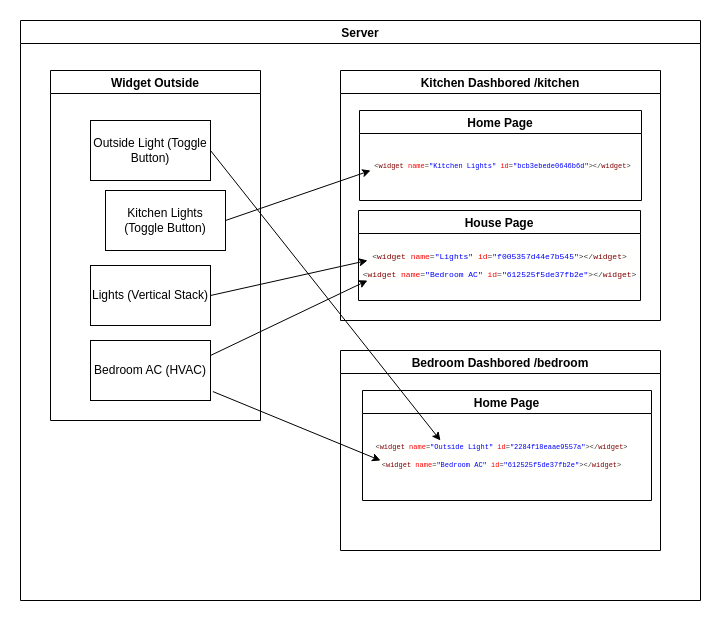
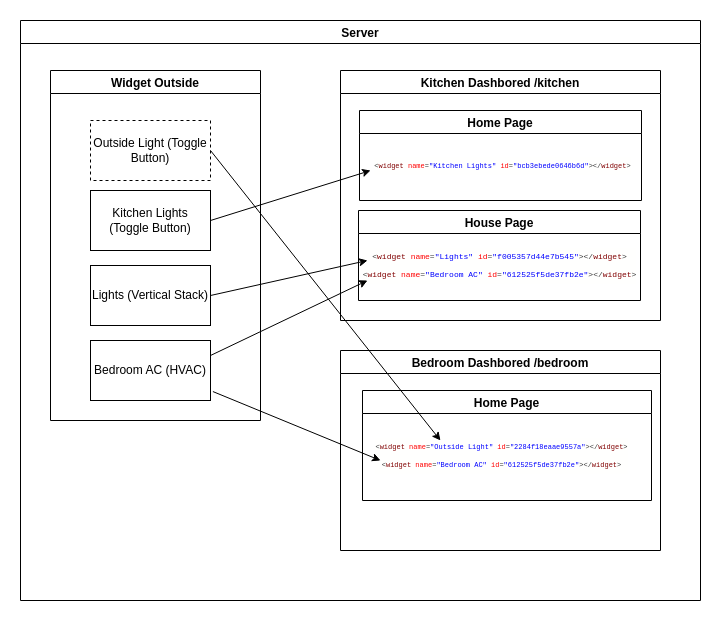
node "Outside Light (Toggle Button)": style solid -> dashed
node "Kitchen Lights (Toggle Button)": moved (166, 221) -> (151, 221)
